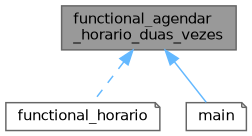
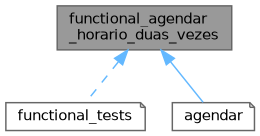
node "functional_horario": label "functional_horario" -> "functional_tests"
node "main": label "main" -> "agendar"
